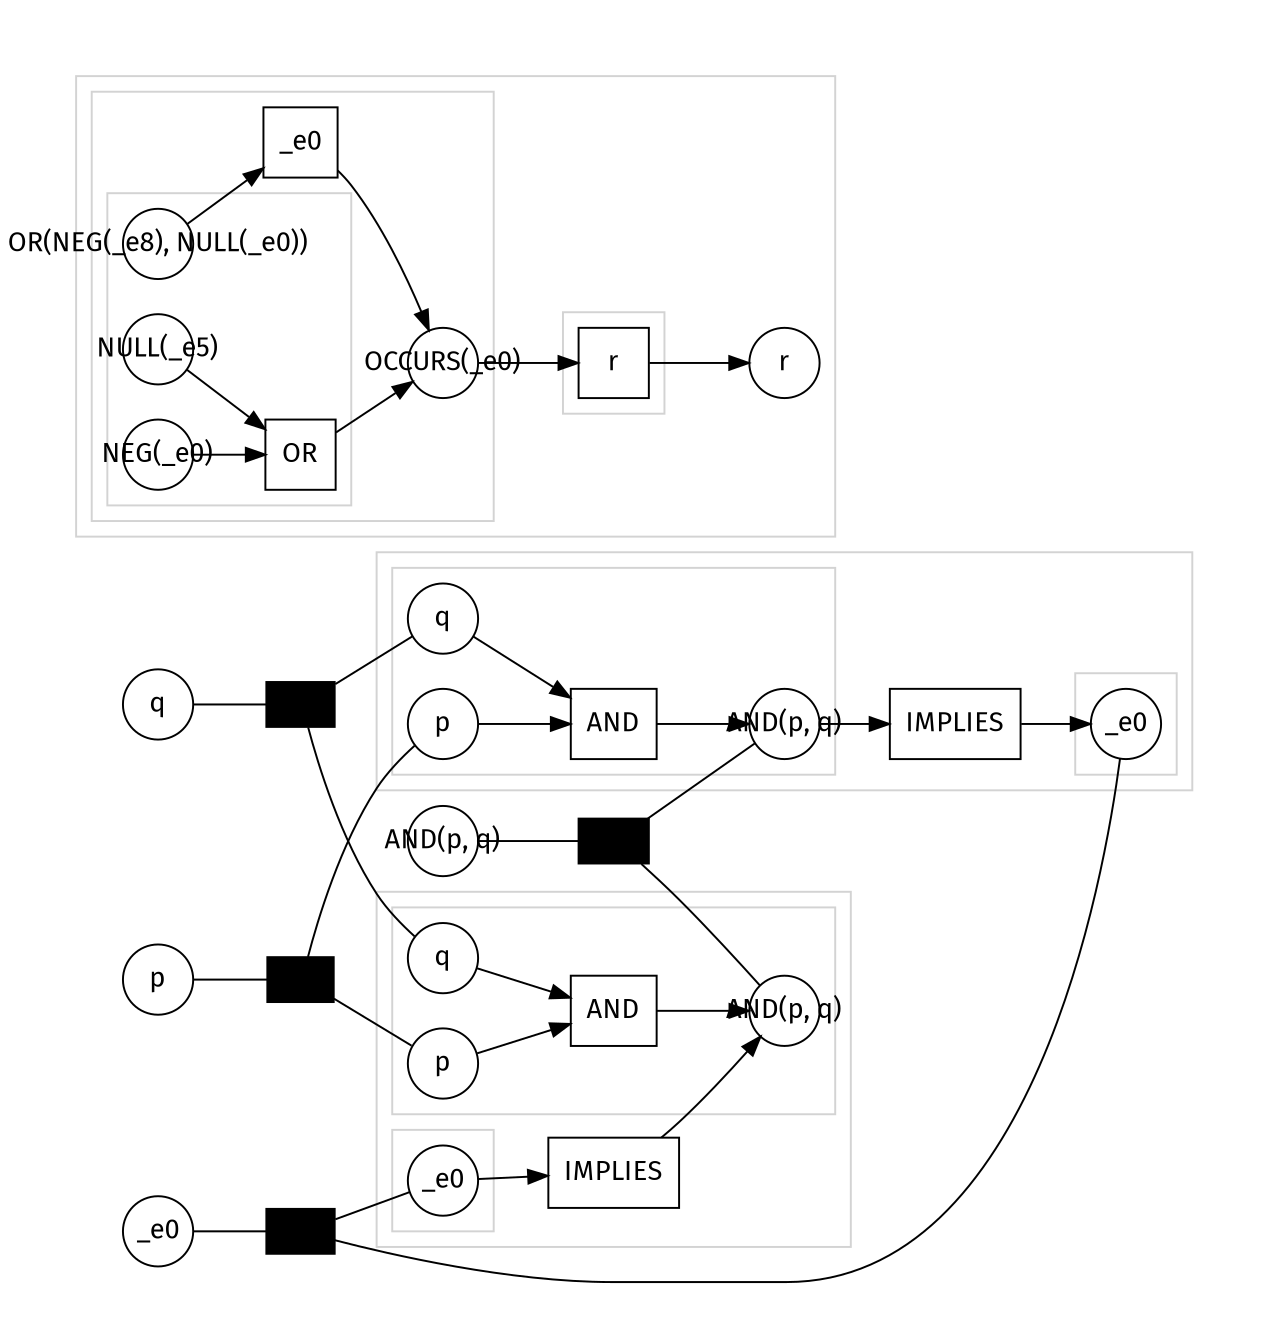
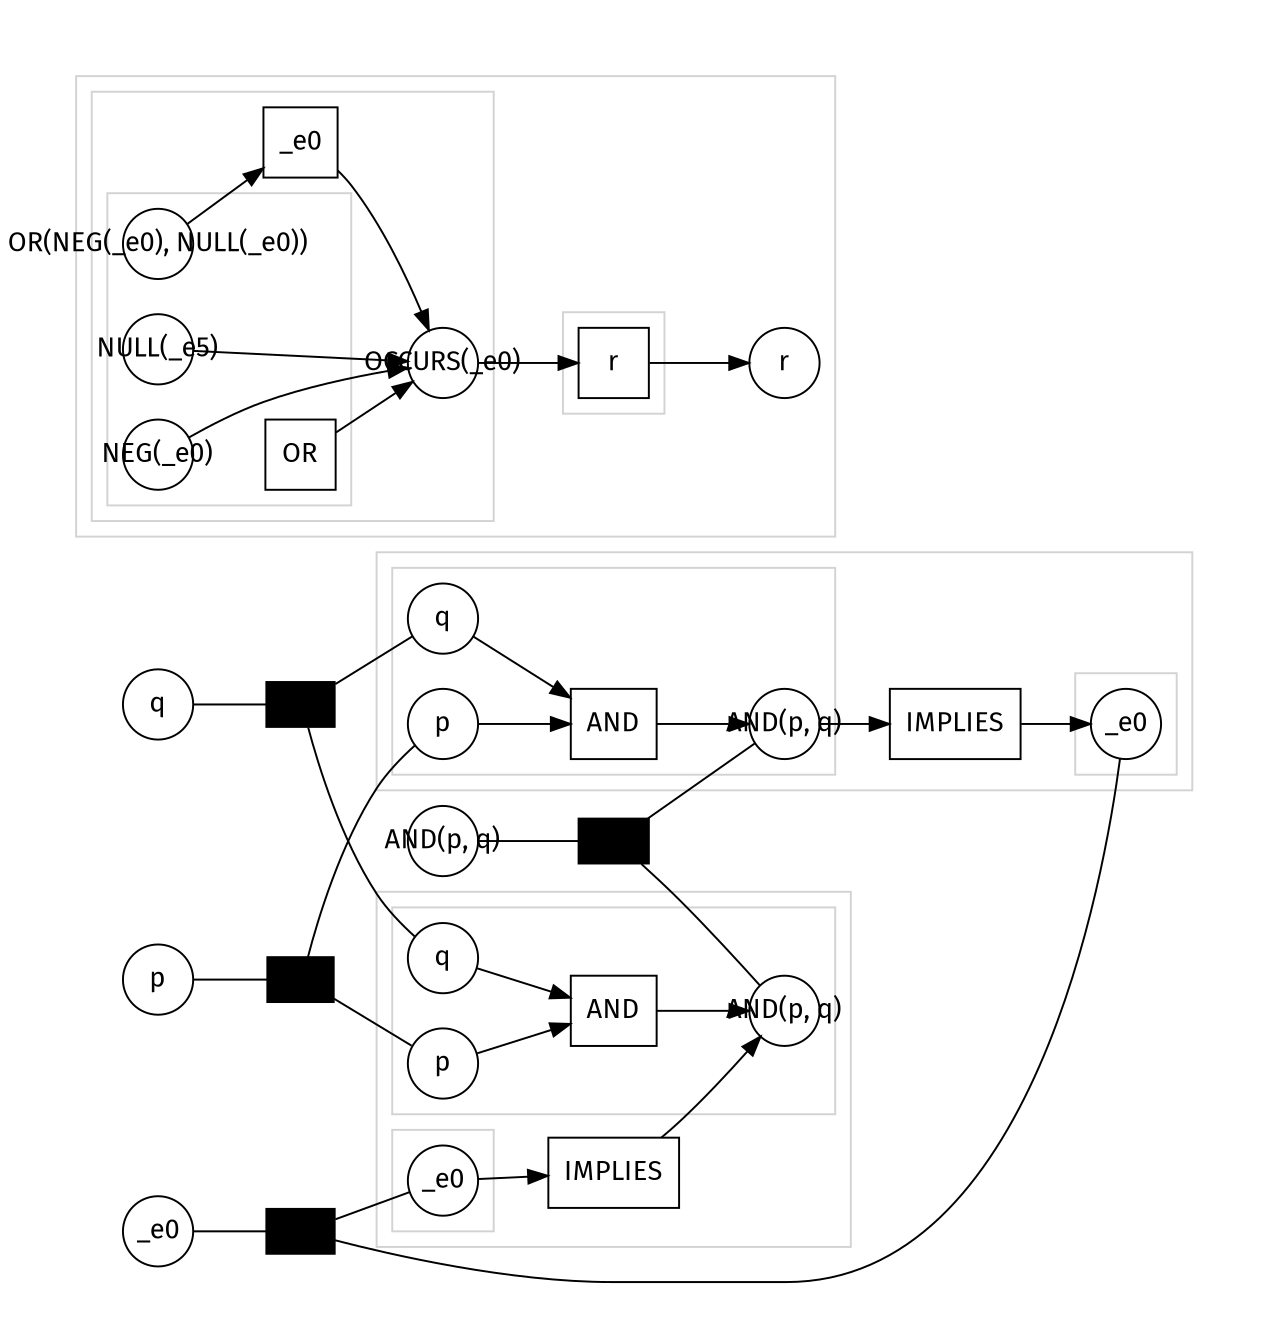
node "OR(NEG(_e8), NULL(_e0))": label "OR(NEG(_e8), NULL(_e0))" -> "OR(NEG(_e0), NULL(_e0))"
edge "NULL(_e5)" -> "OR": now "NULL(_e5)" -> "OCCURS(_e0)"
edge "NEG(_e0)" -> "OR": now "NEG(_e0)" -> "OCCURS(_e0)"
